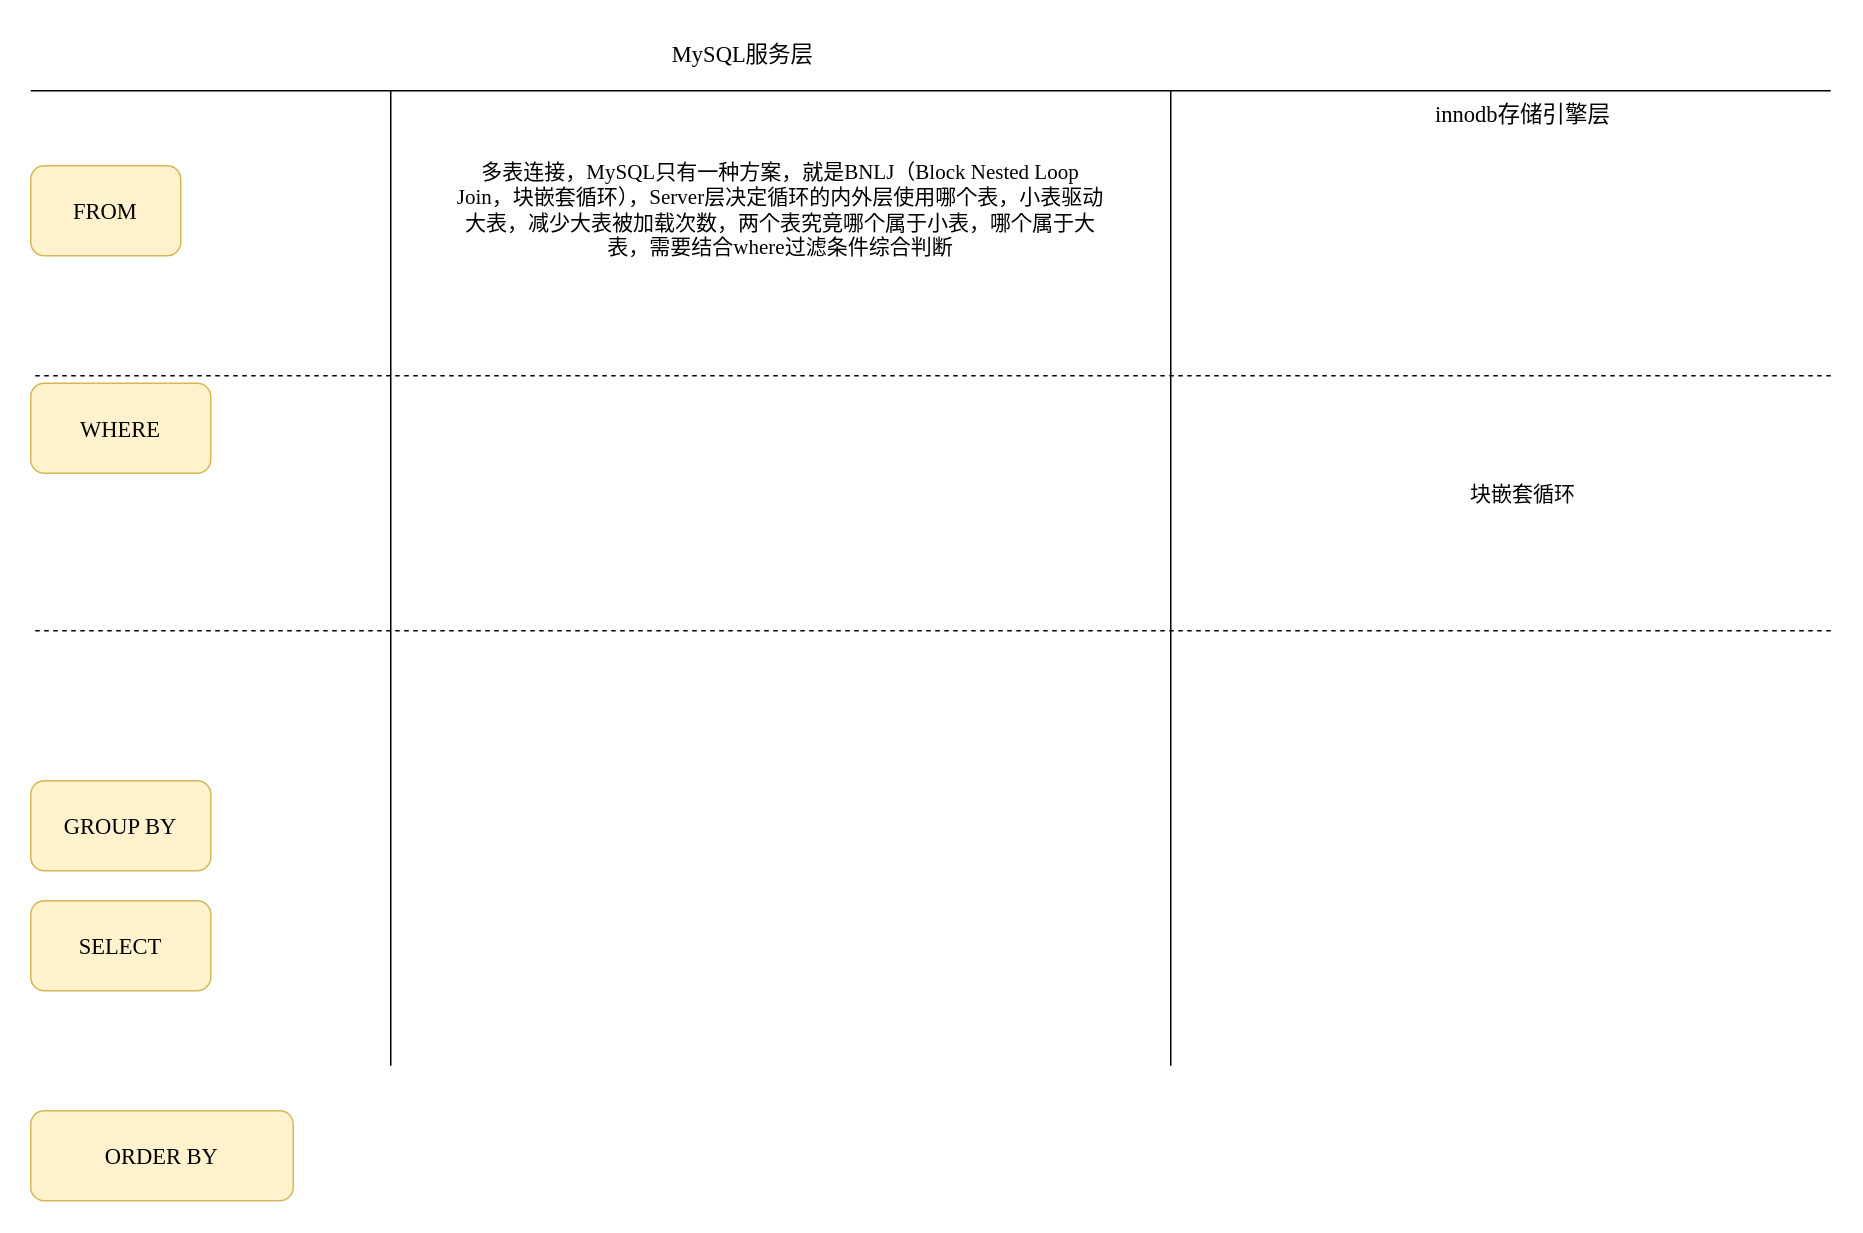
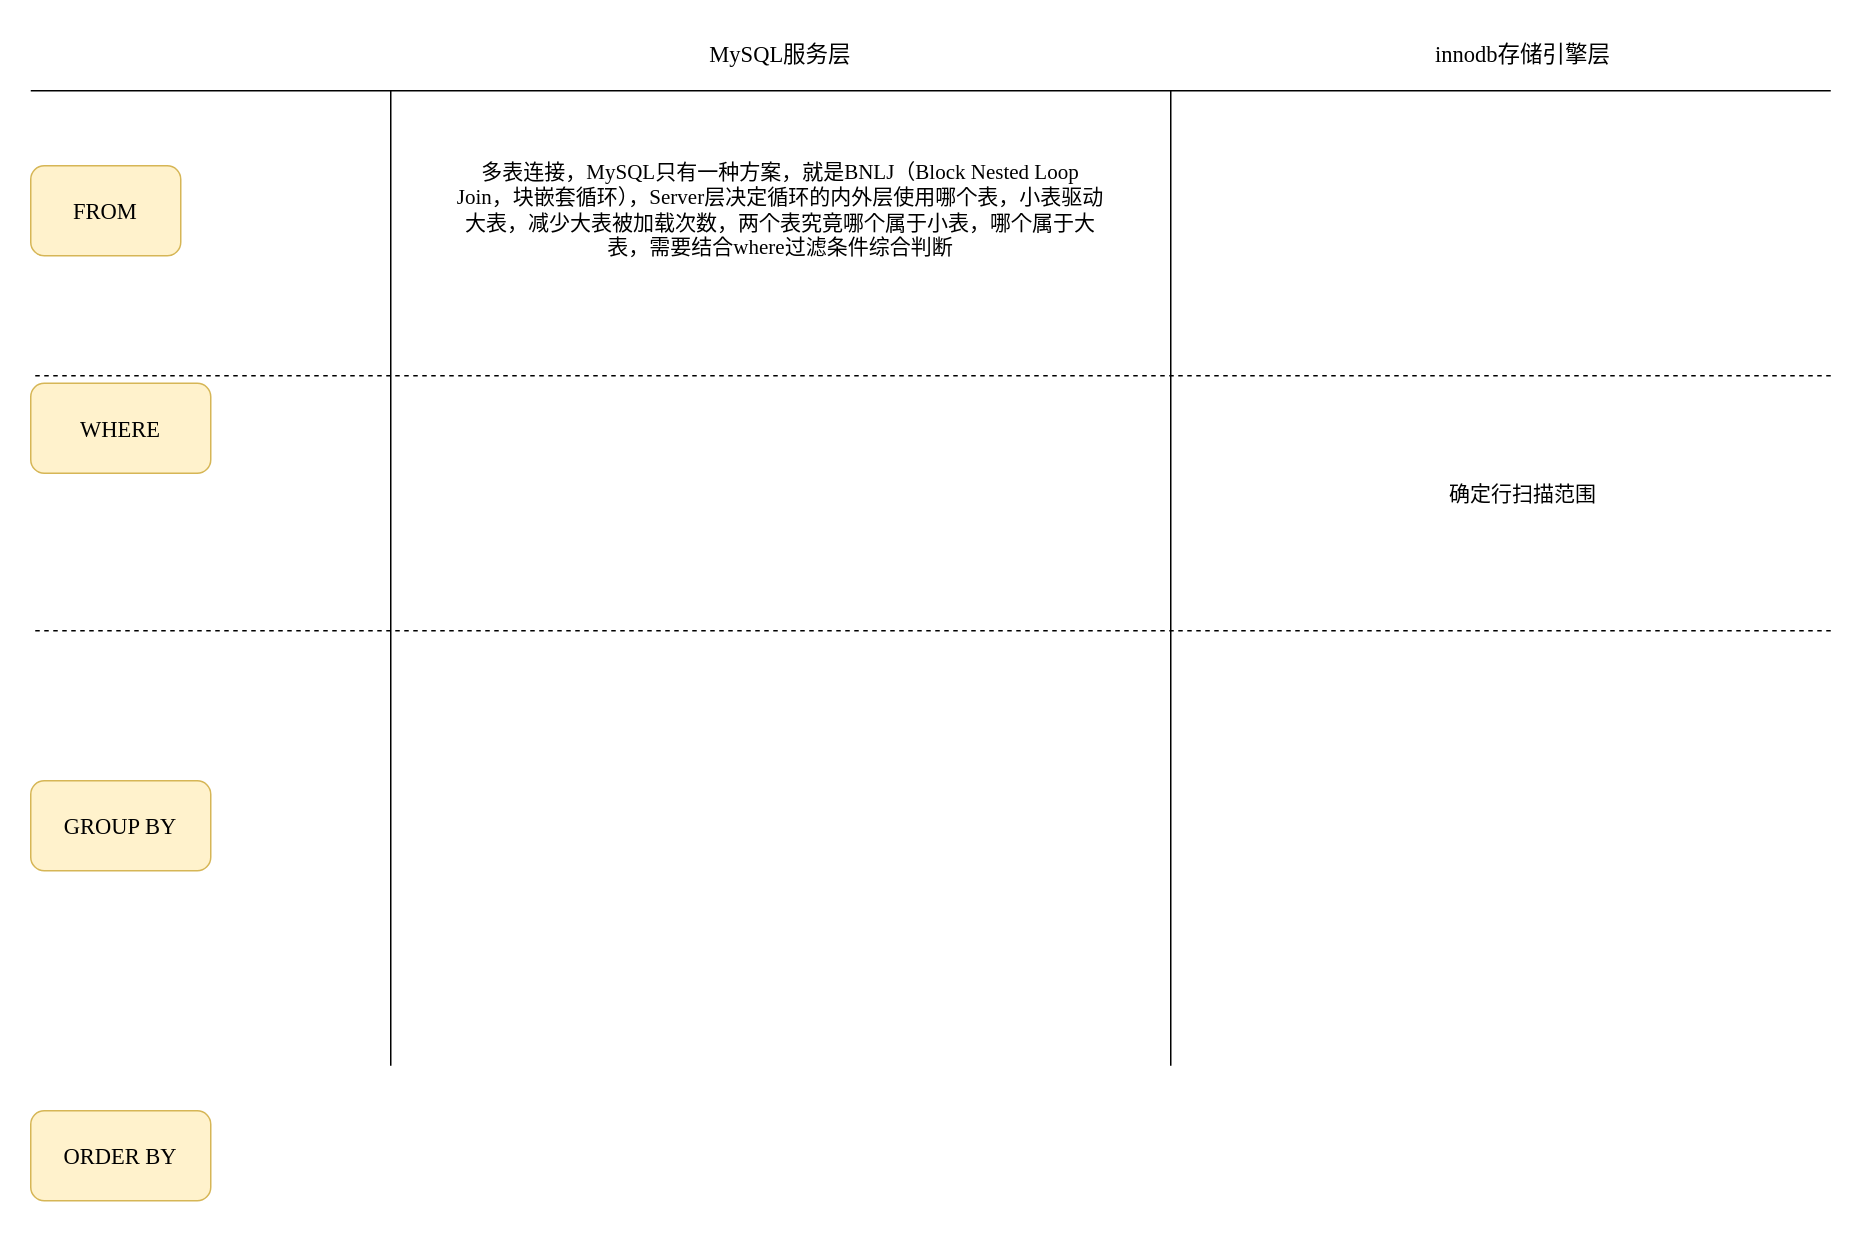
node "MySQL服务层": moved (743, 53) -> (781, 53)
node "innodb存储引擎层": moved (1523, 113) -> (1523, 53)
node "块嵌套循环": label "块嵌套循环" -> "确定行扫描范围"
node "SELECT": removed
node "ORDER BY": size 263x90 -> 180x90
